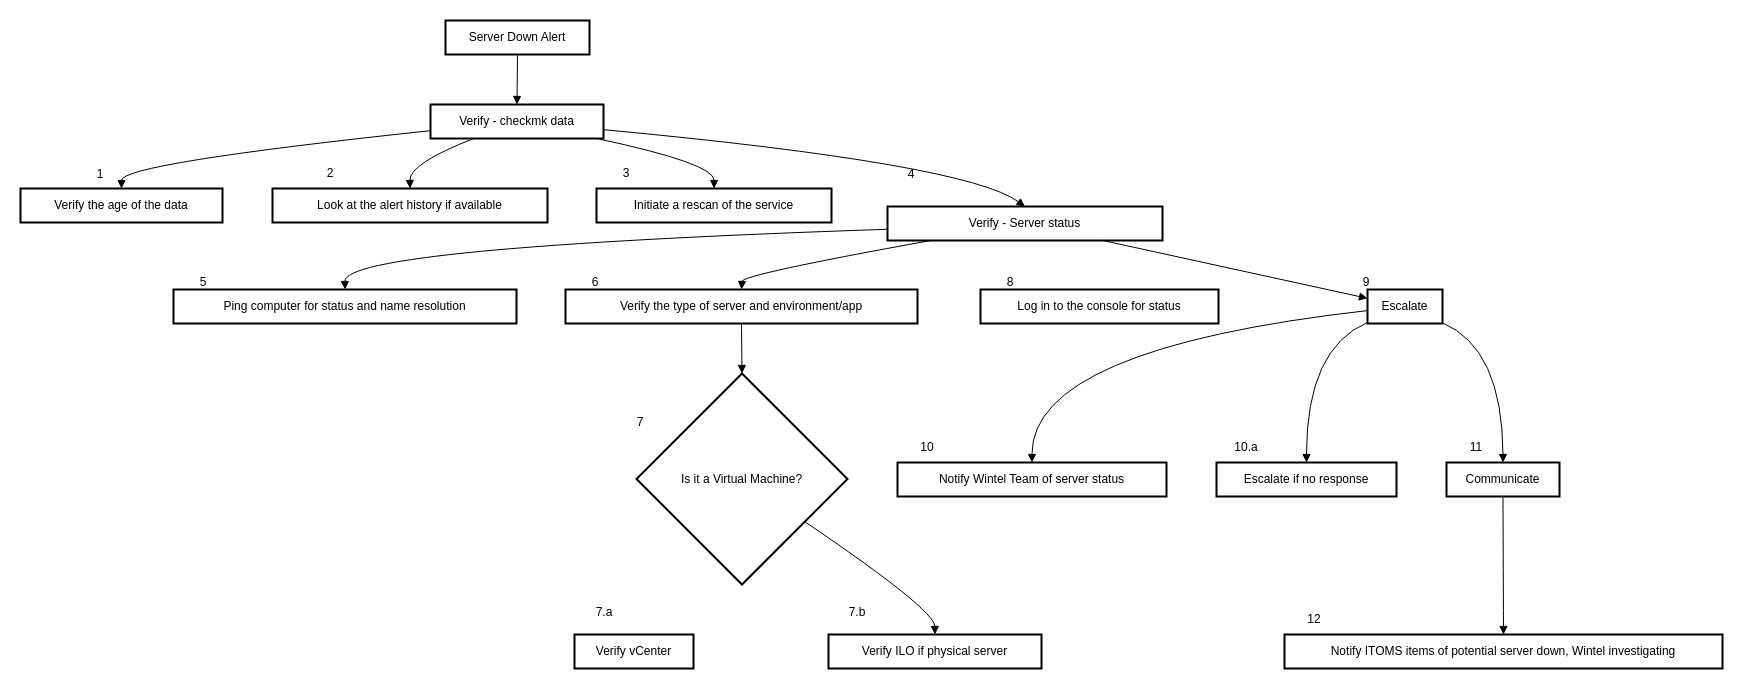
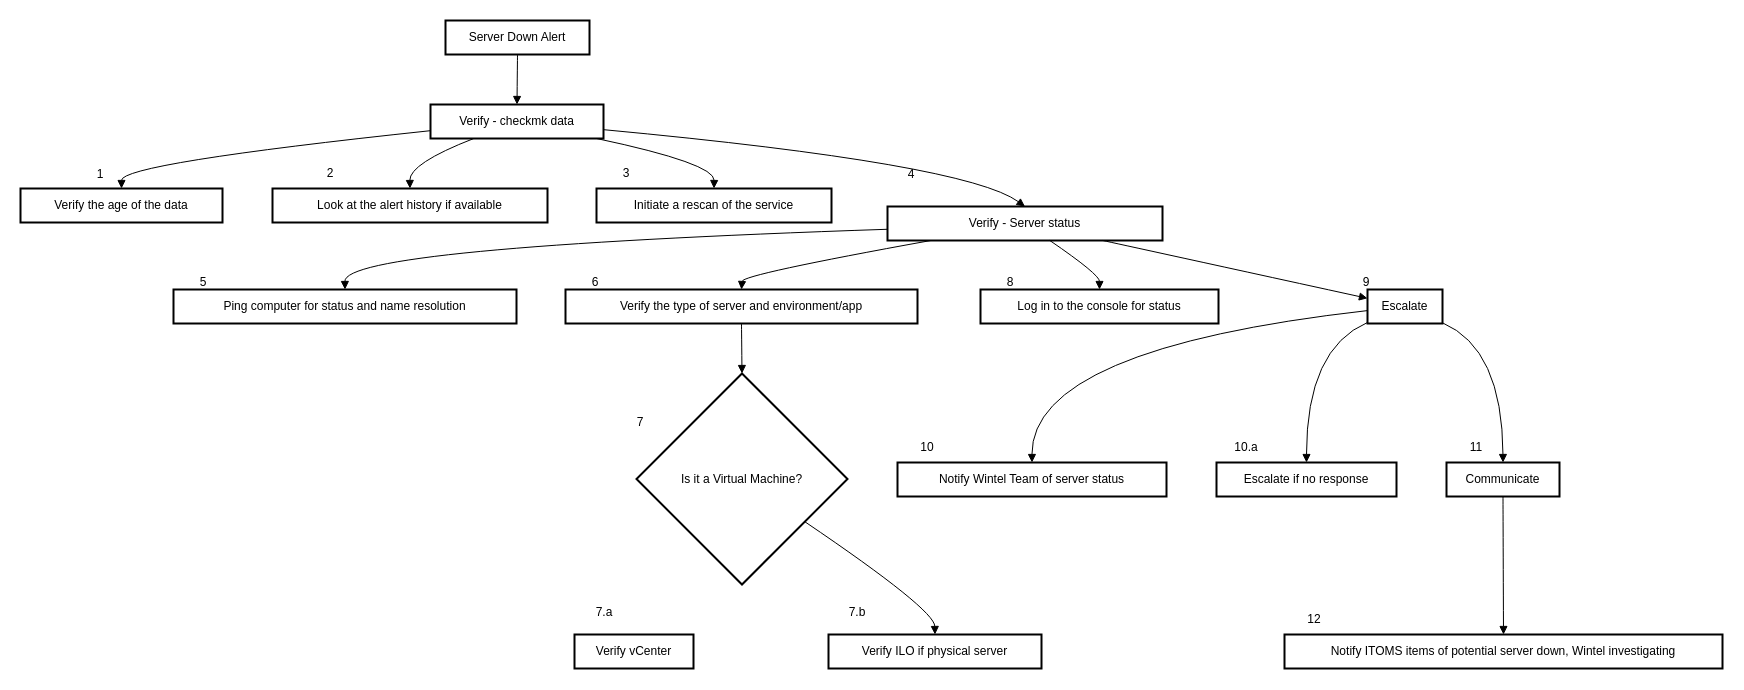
edge "Verify - Server status" -> "Log in to the console for status": added
